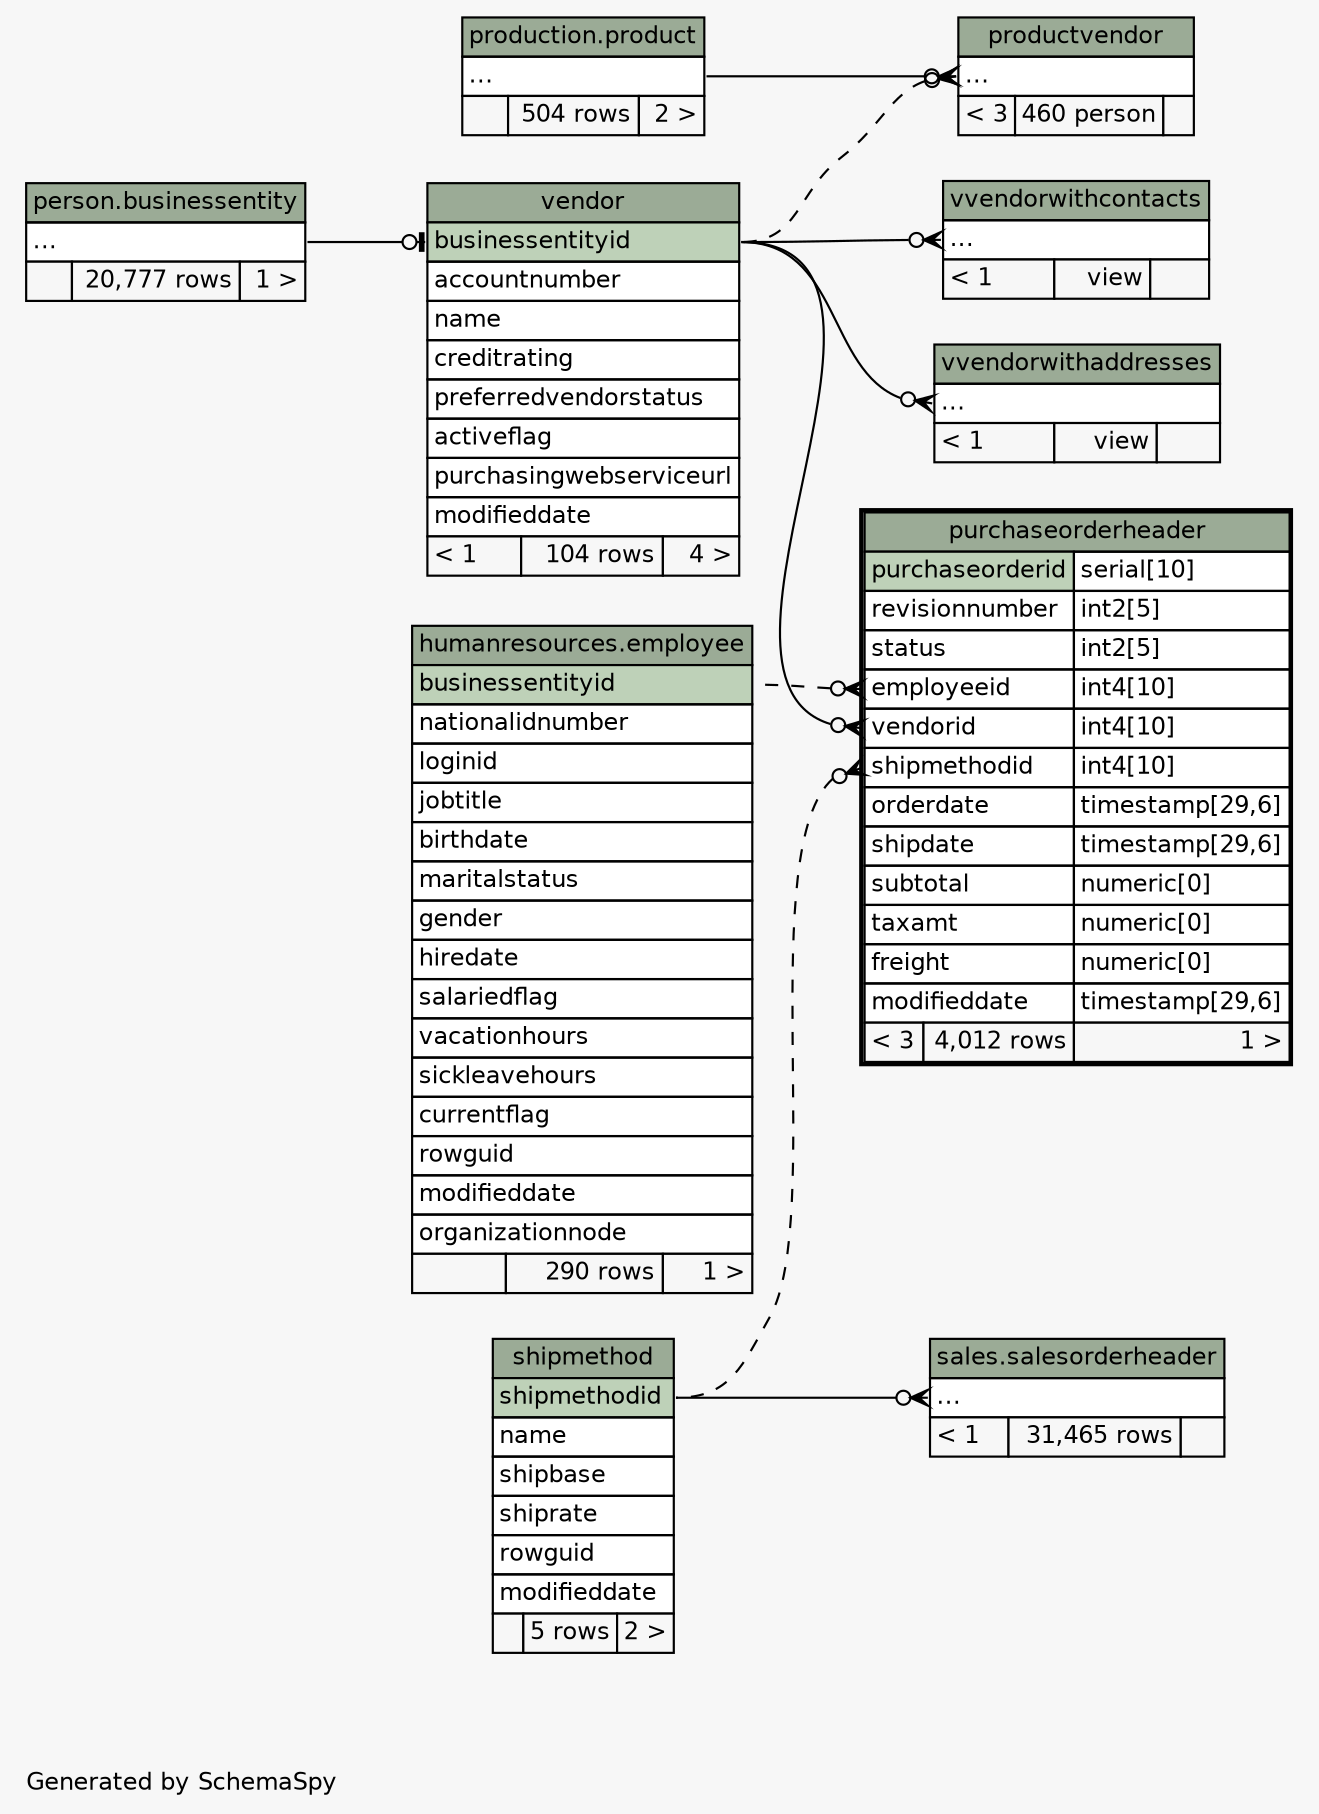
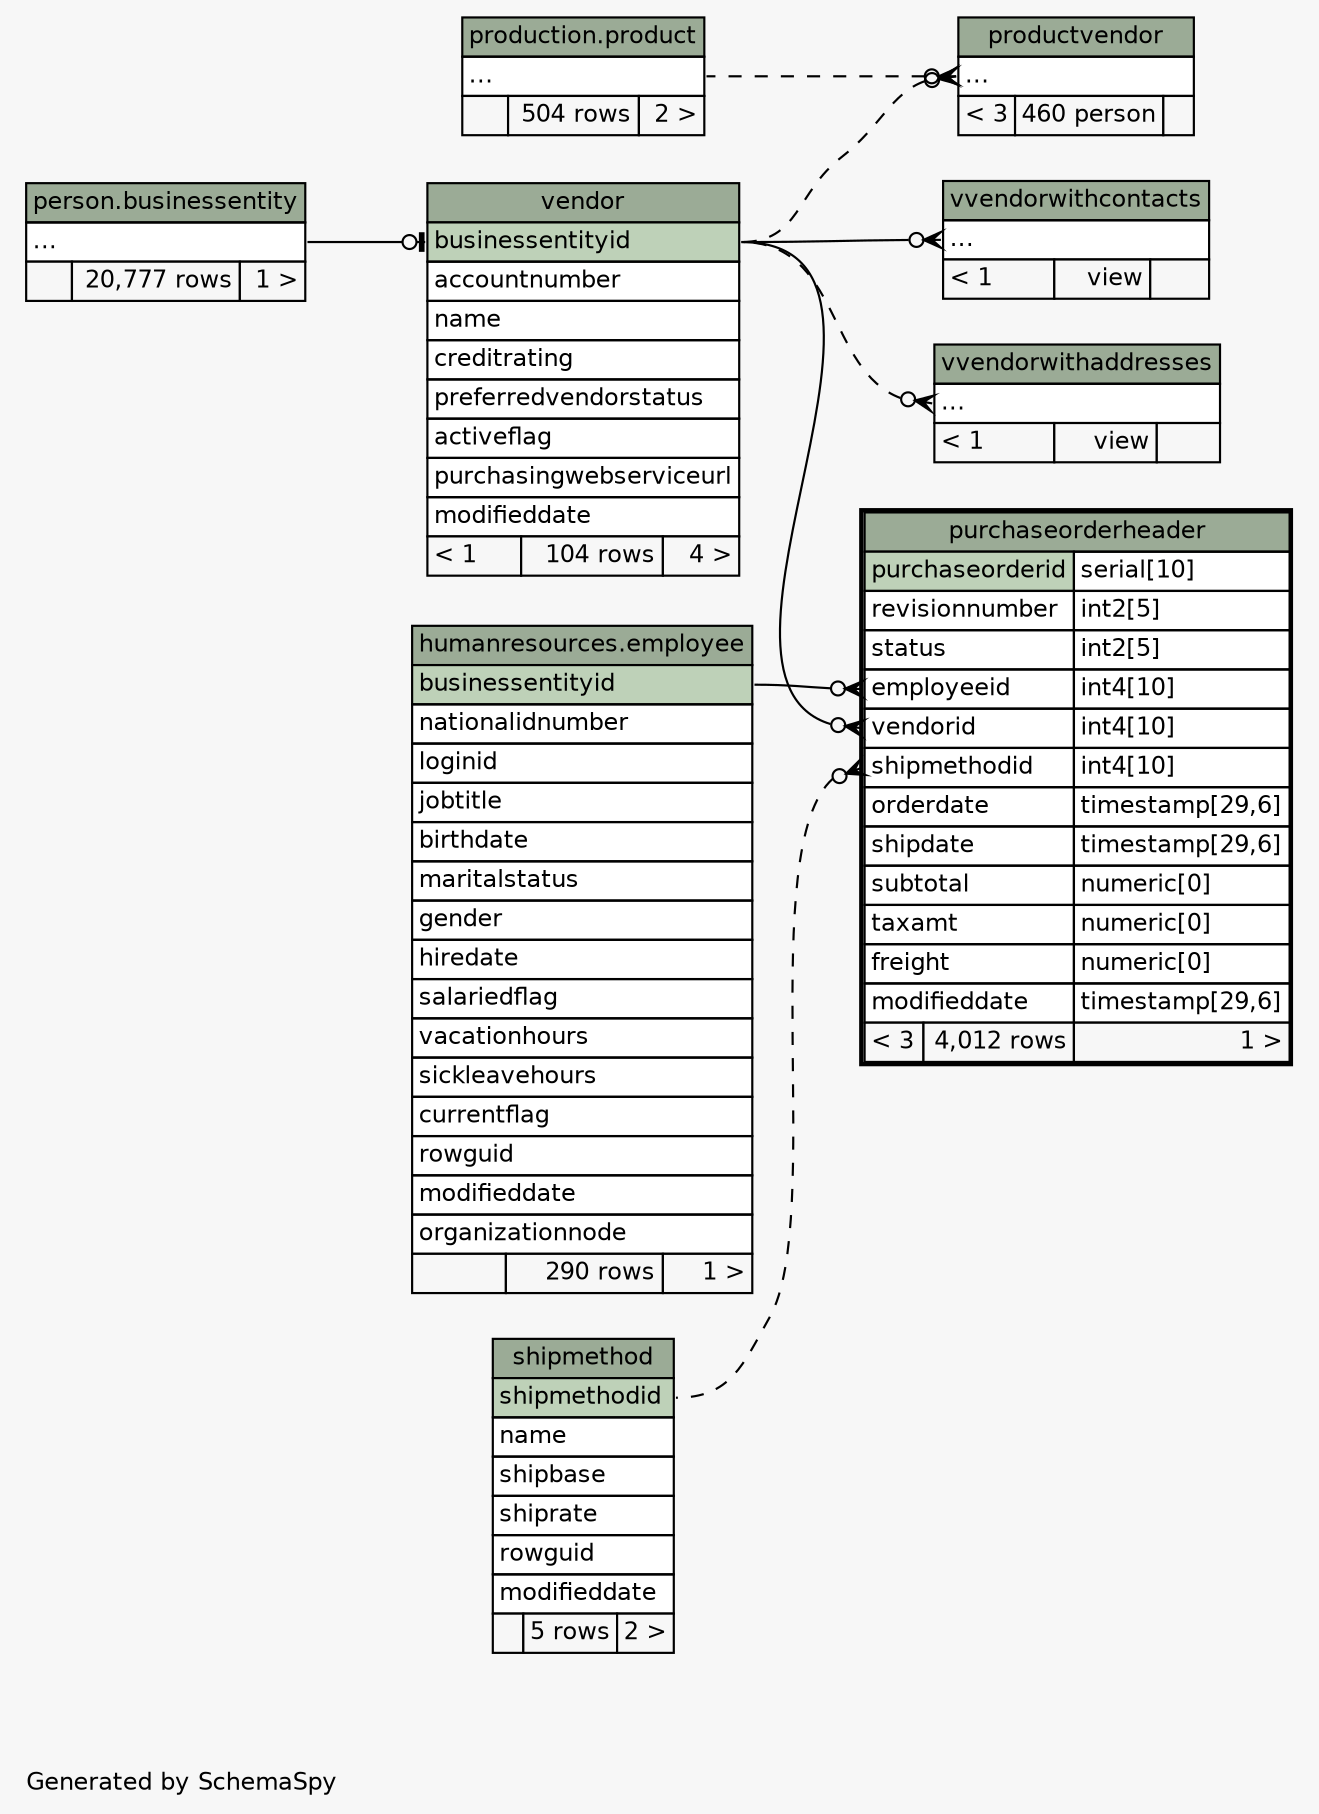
edge "production.product" -> "productvendor": style solid -> dashed
edge "vendor" -> "vvendorwithaddresses": style solid -> dashed
edge "humanresources.employee" -> "purchaseorderheader": style dashed -> solid
node "sales.salesorderheader": removed
